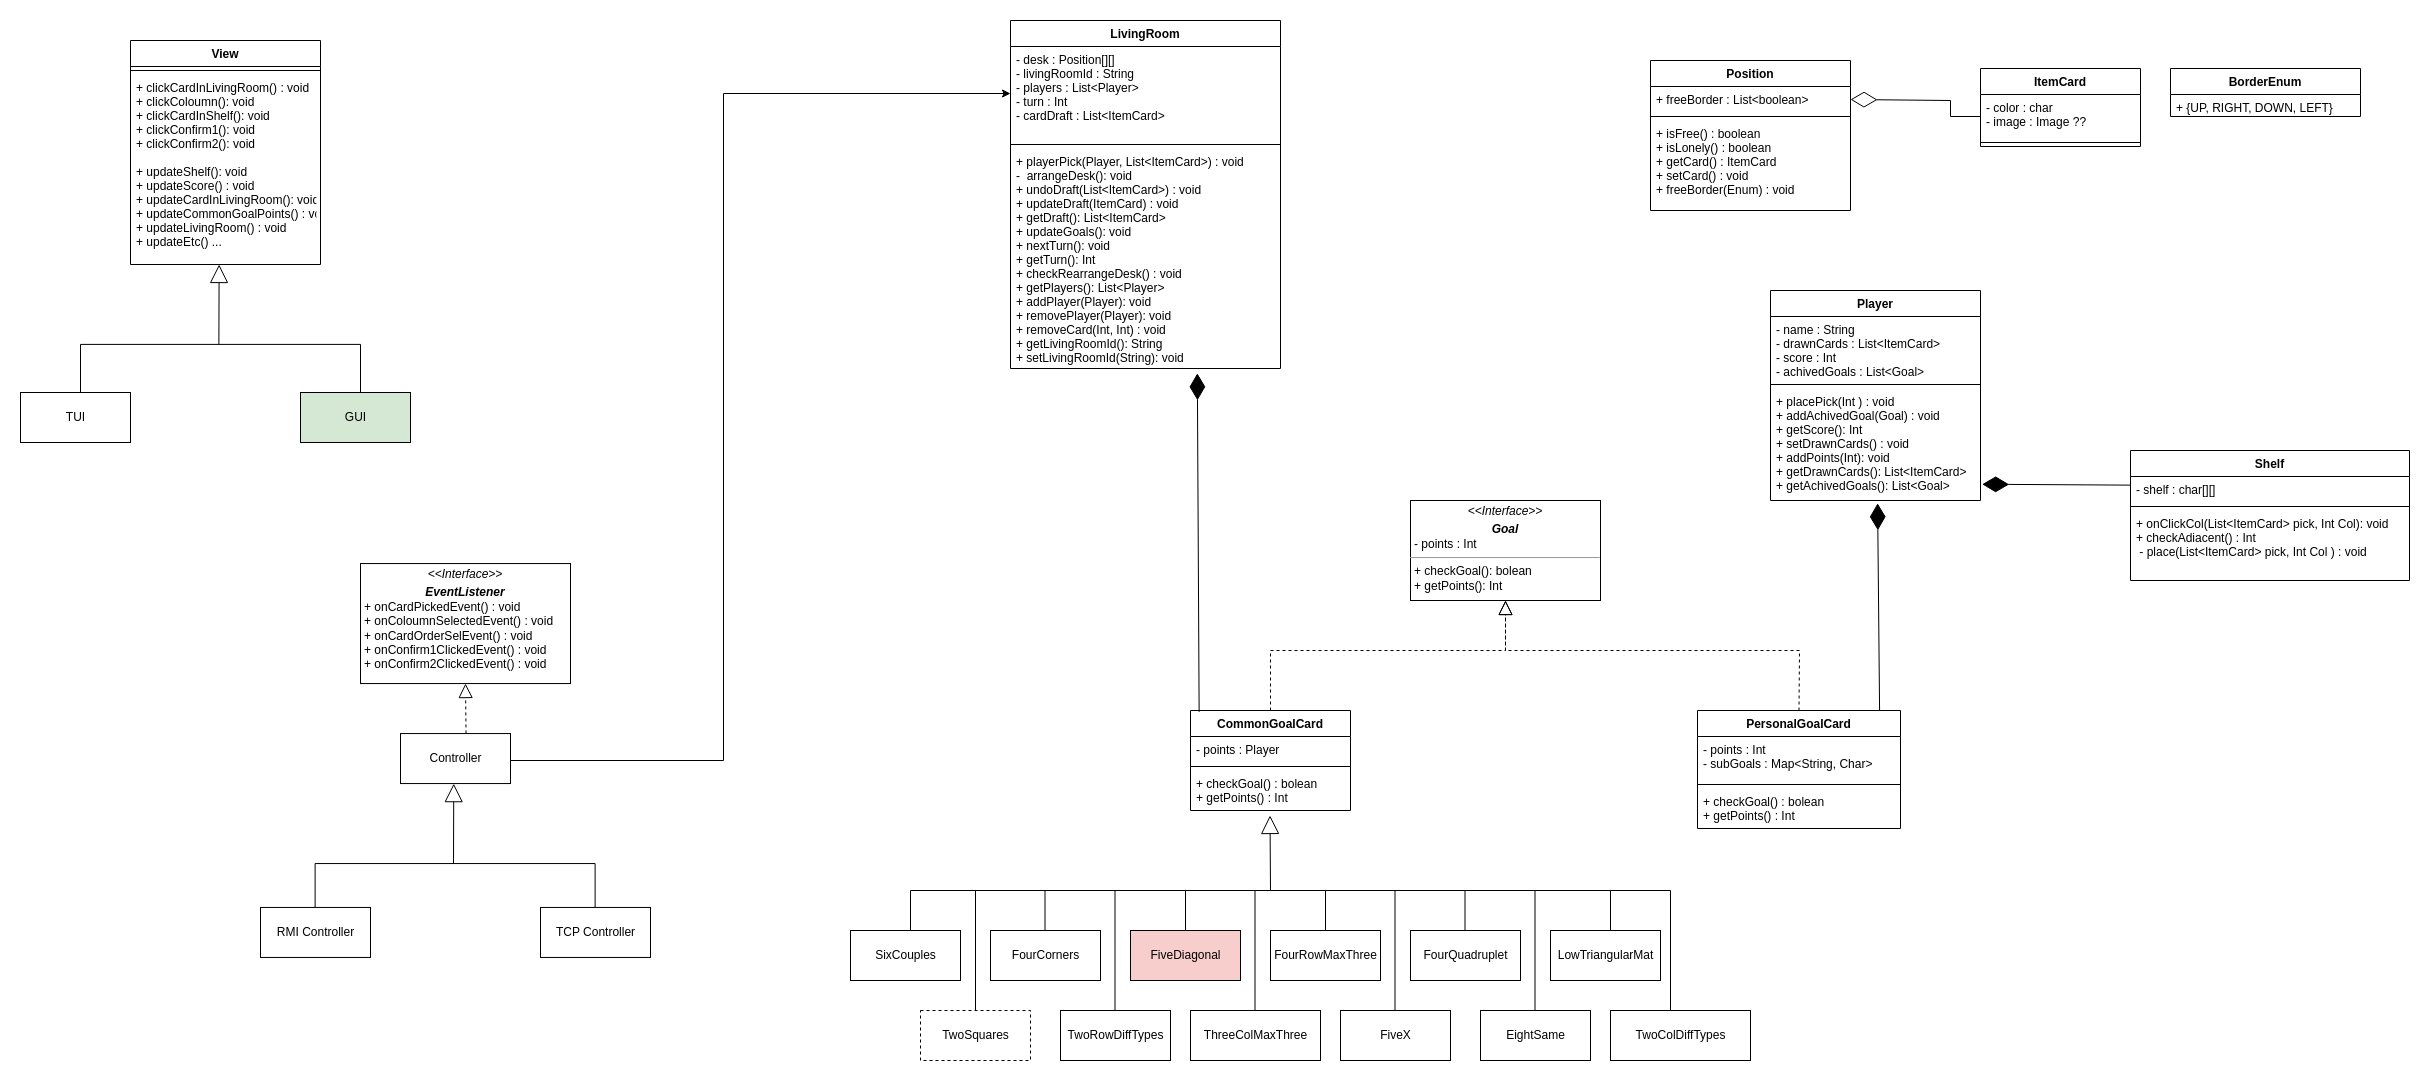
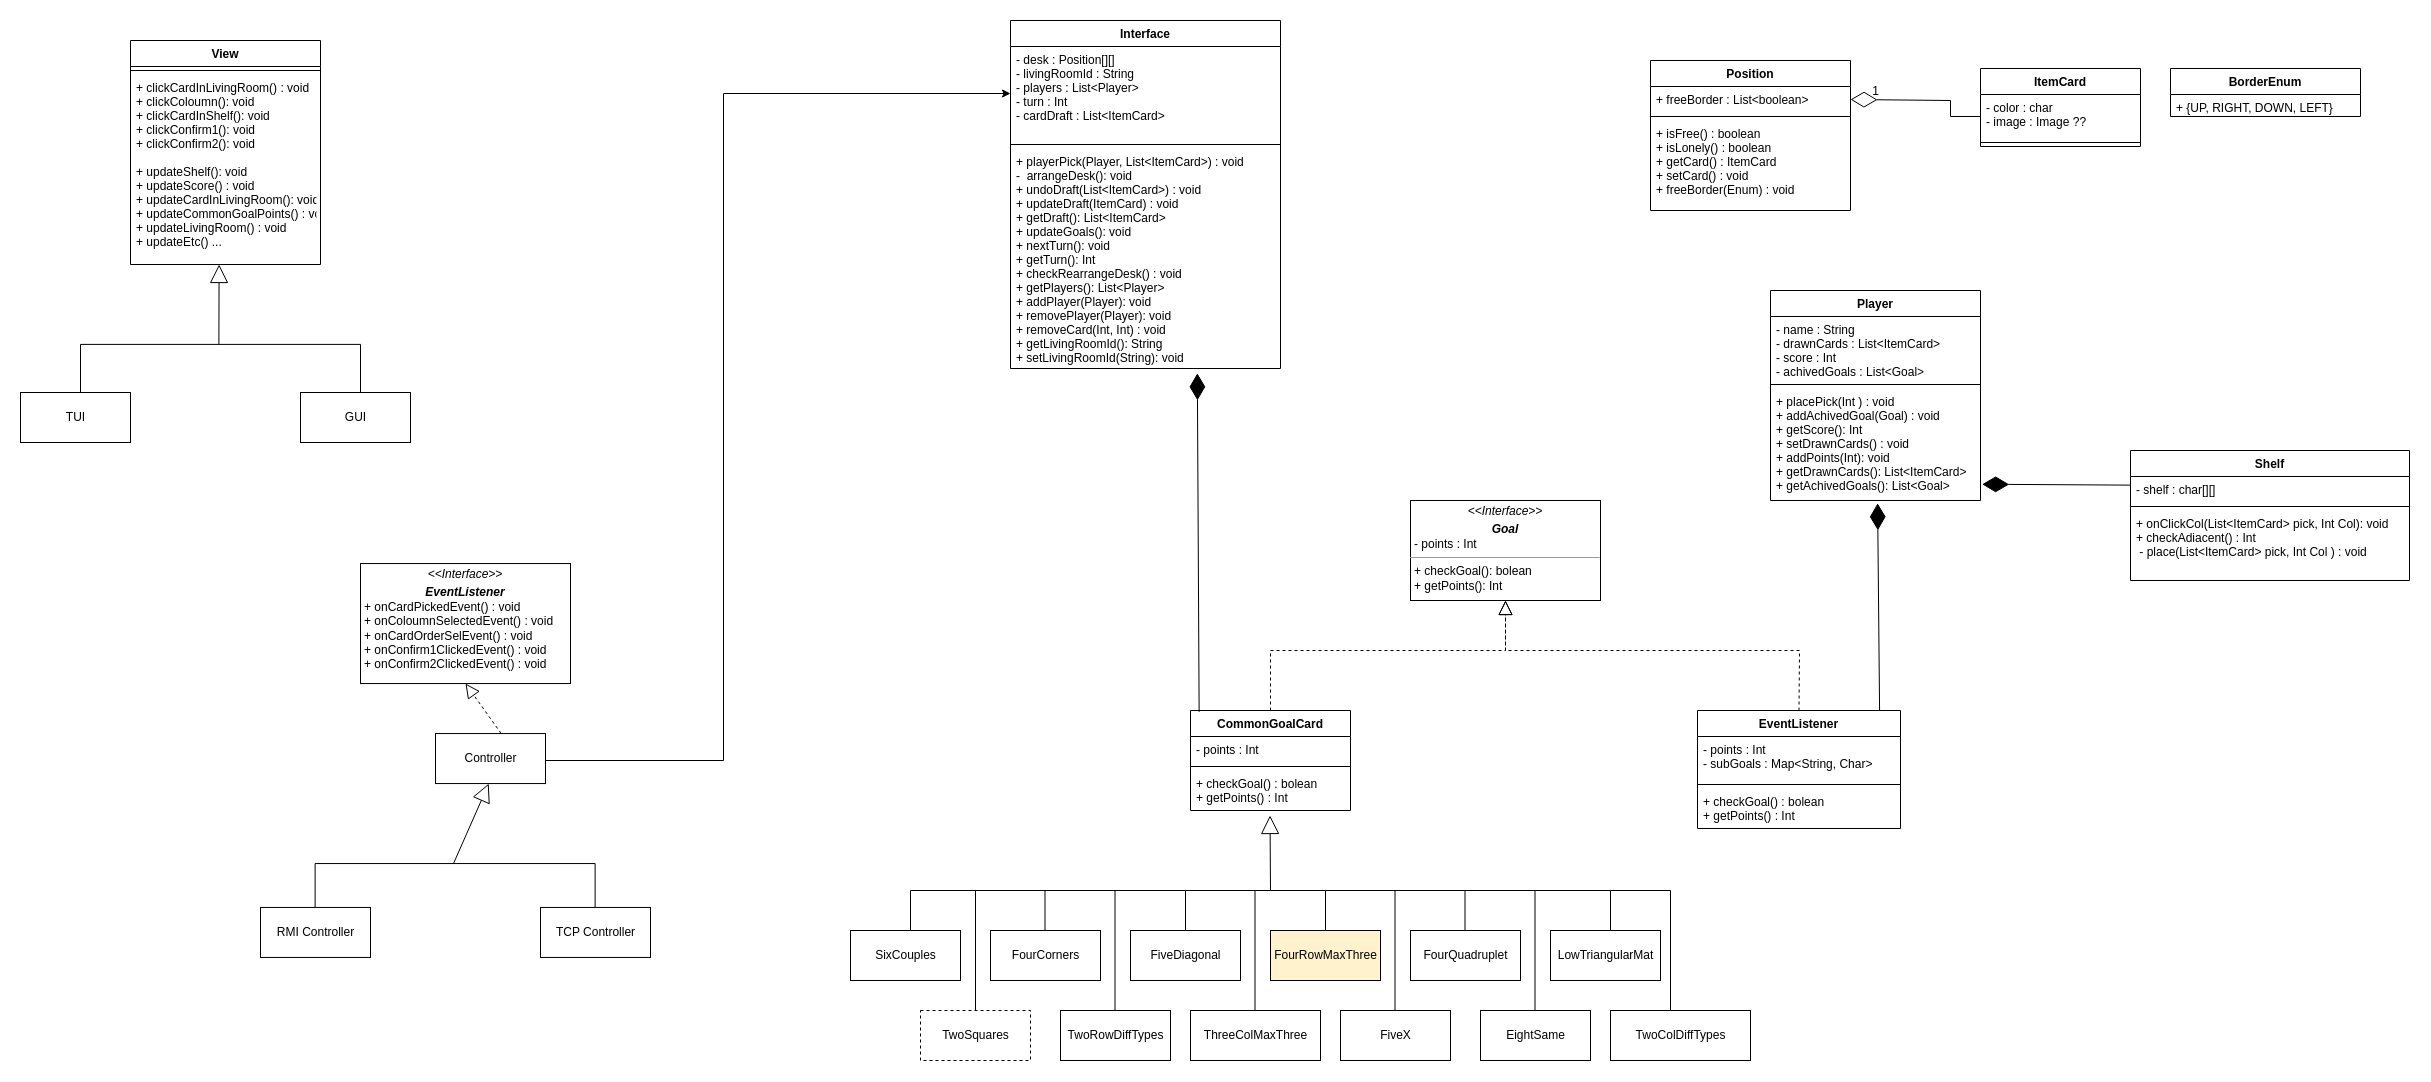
node "LivingRoom": label "LivingRoom" -> "Interface"
node "1": added
node "GUI": fillcolor #d5e8d4 -> #ffffff
node "PersonalGoalCard": label "PersonalGoalCard" -> "EventListener"
node "- points : Player": label "- points : Player" -> "- points : Int"
node "Controller": moved (456, 759) -> (491, 759)
node "FiveDiagonal": fillcolor #f8cecc -> #ffffff
node "FourRowMaxThree": fillcolor #ffffff -> #fff2cc
